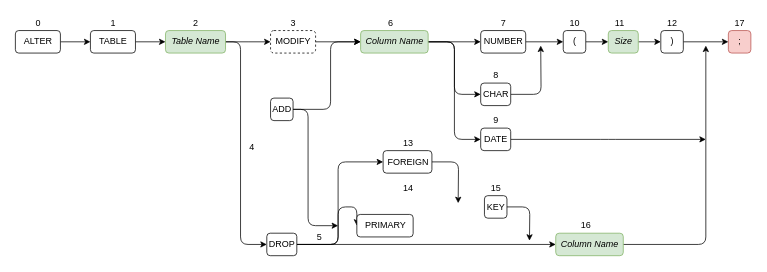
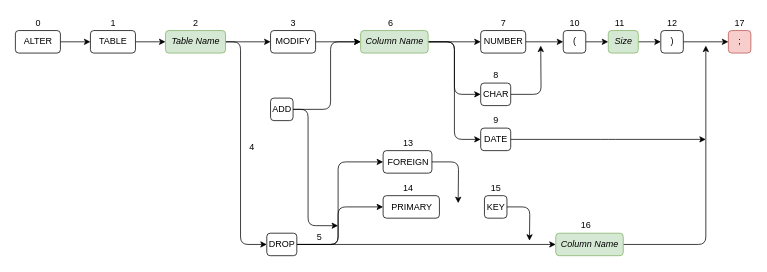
node "MODIFY": style dashed -> solid
node "PRIMARY": moved (385, 225) -> (411, 207)
